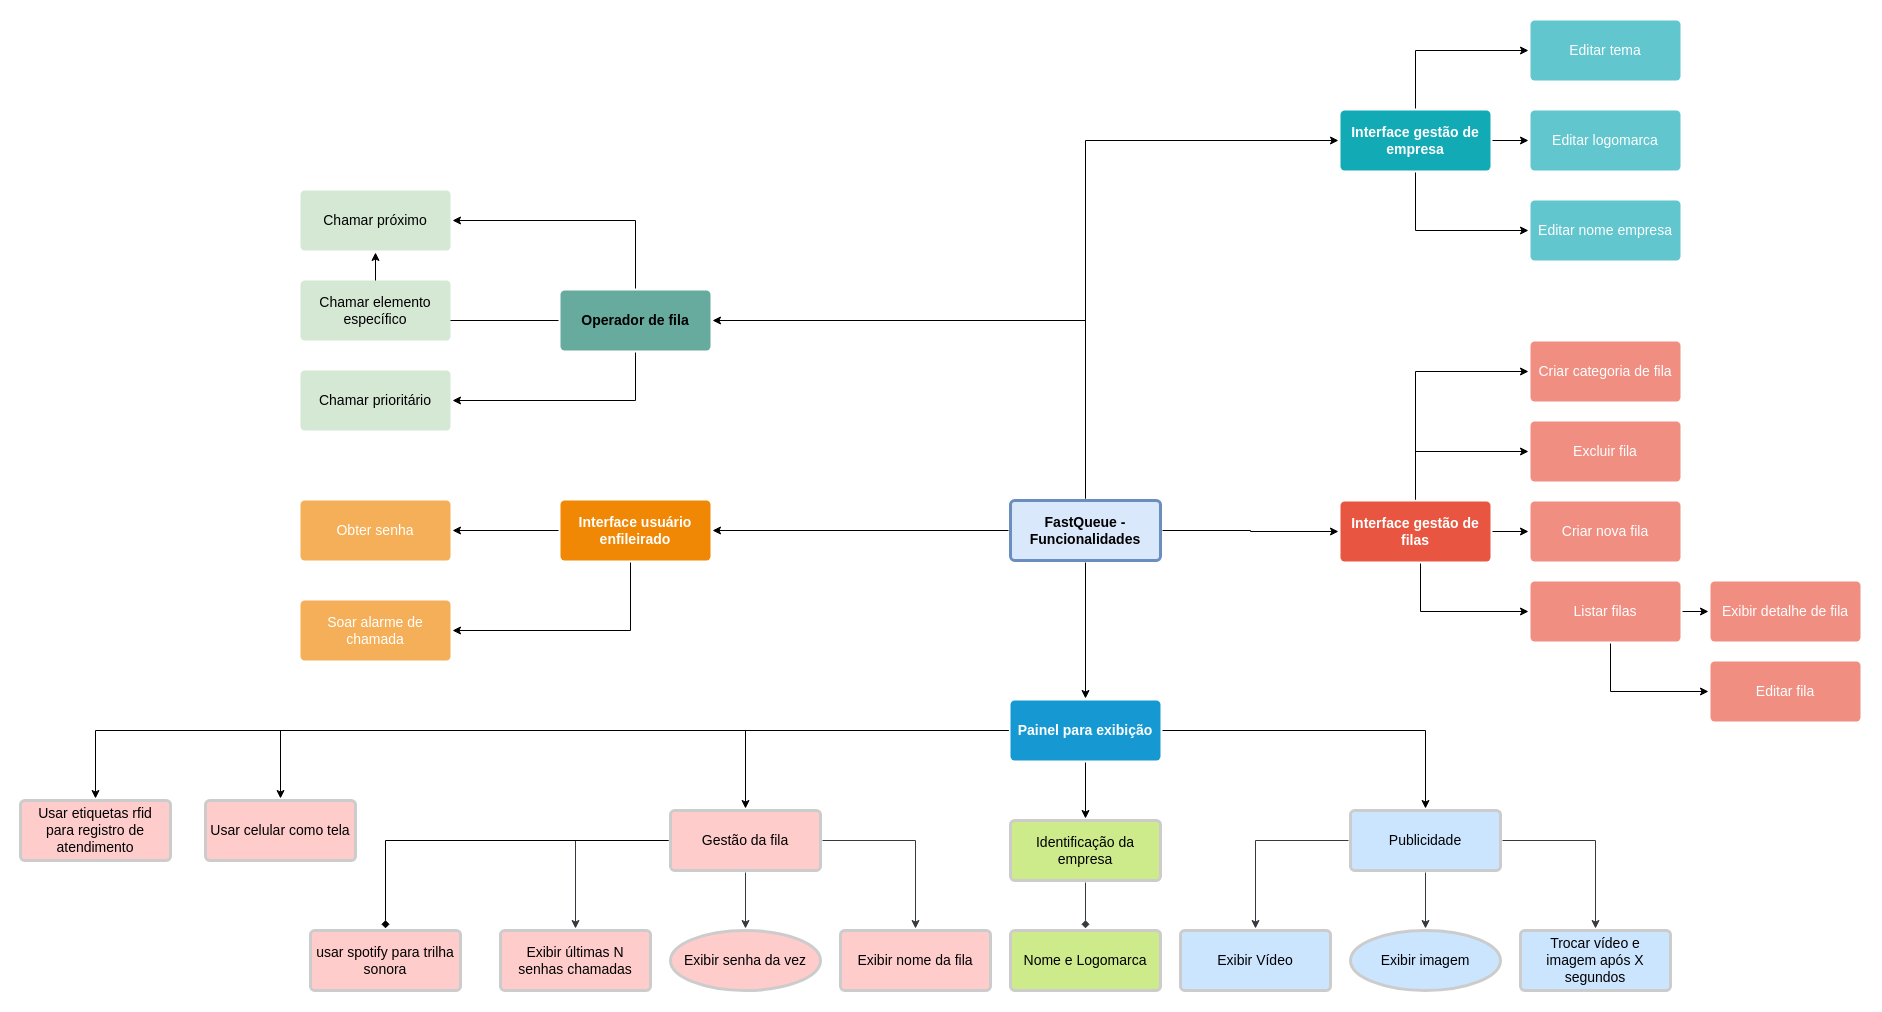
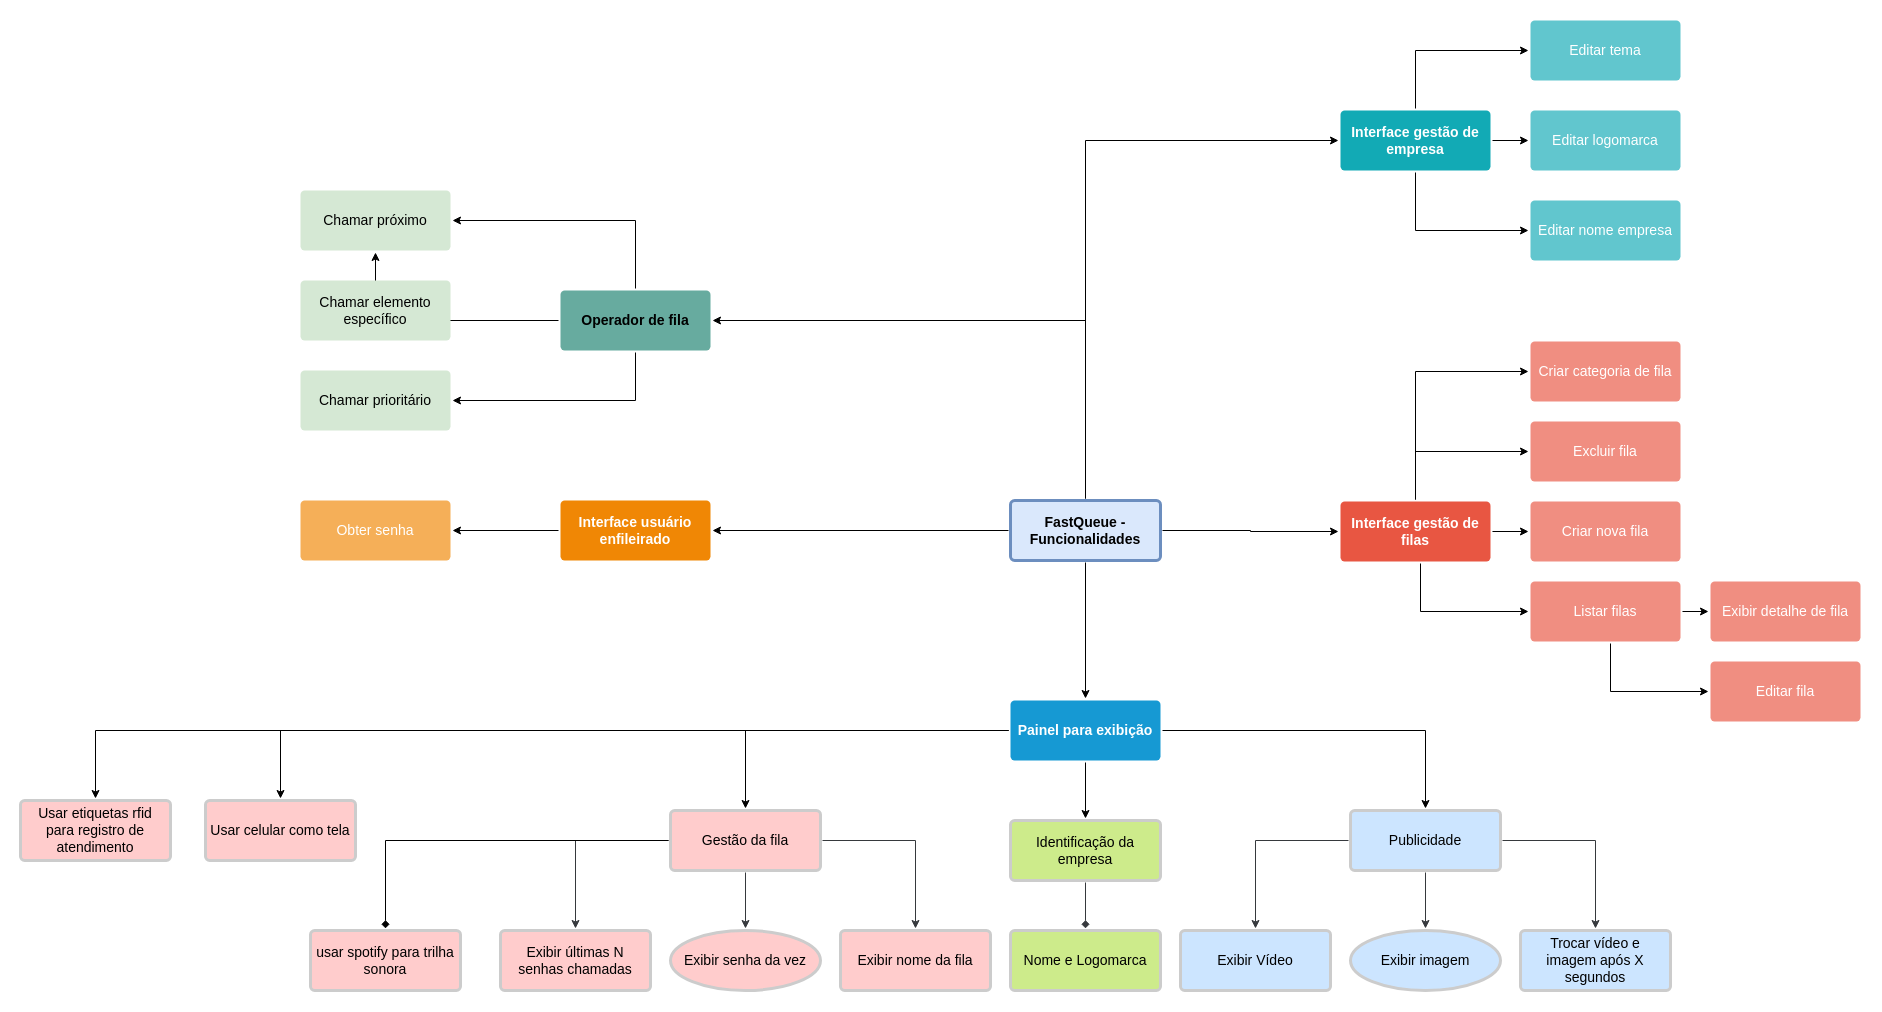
node "Soar alarme de chamada": removed
edge "Interface usuário enfileirado" -> "Soar alarme de chamada": removed
